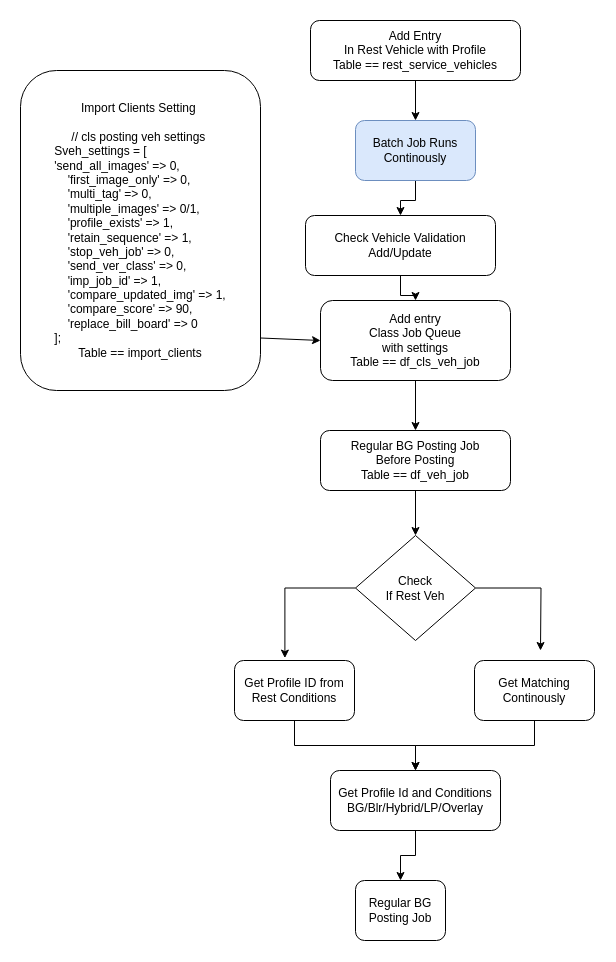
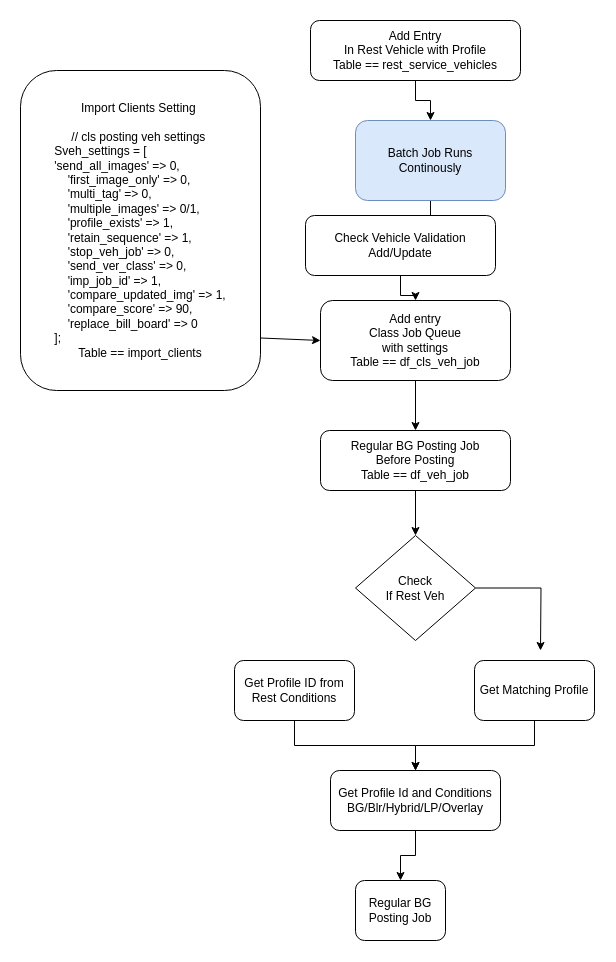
node "Batch Job Runs Continously": size 120x60 -> 150x80
edge "Check If Rest Veh" -> "Get Profile ID from Rest Conditions": removed
node "Get Matching Continously": label "Get Matching Continously" -> "Get Matching Profile"
